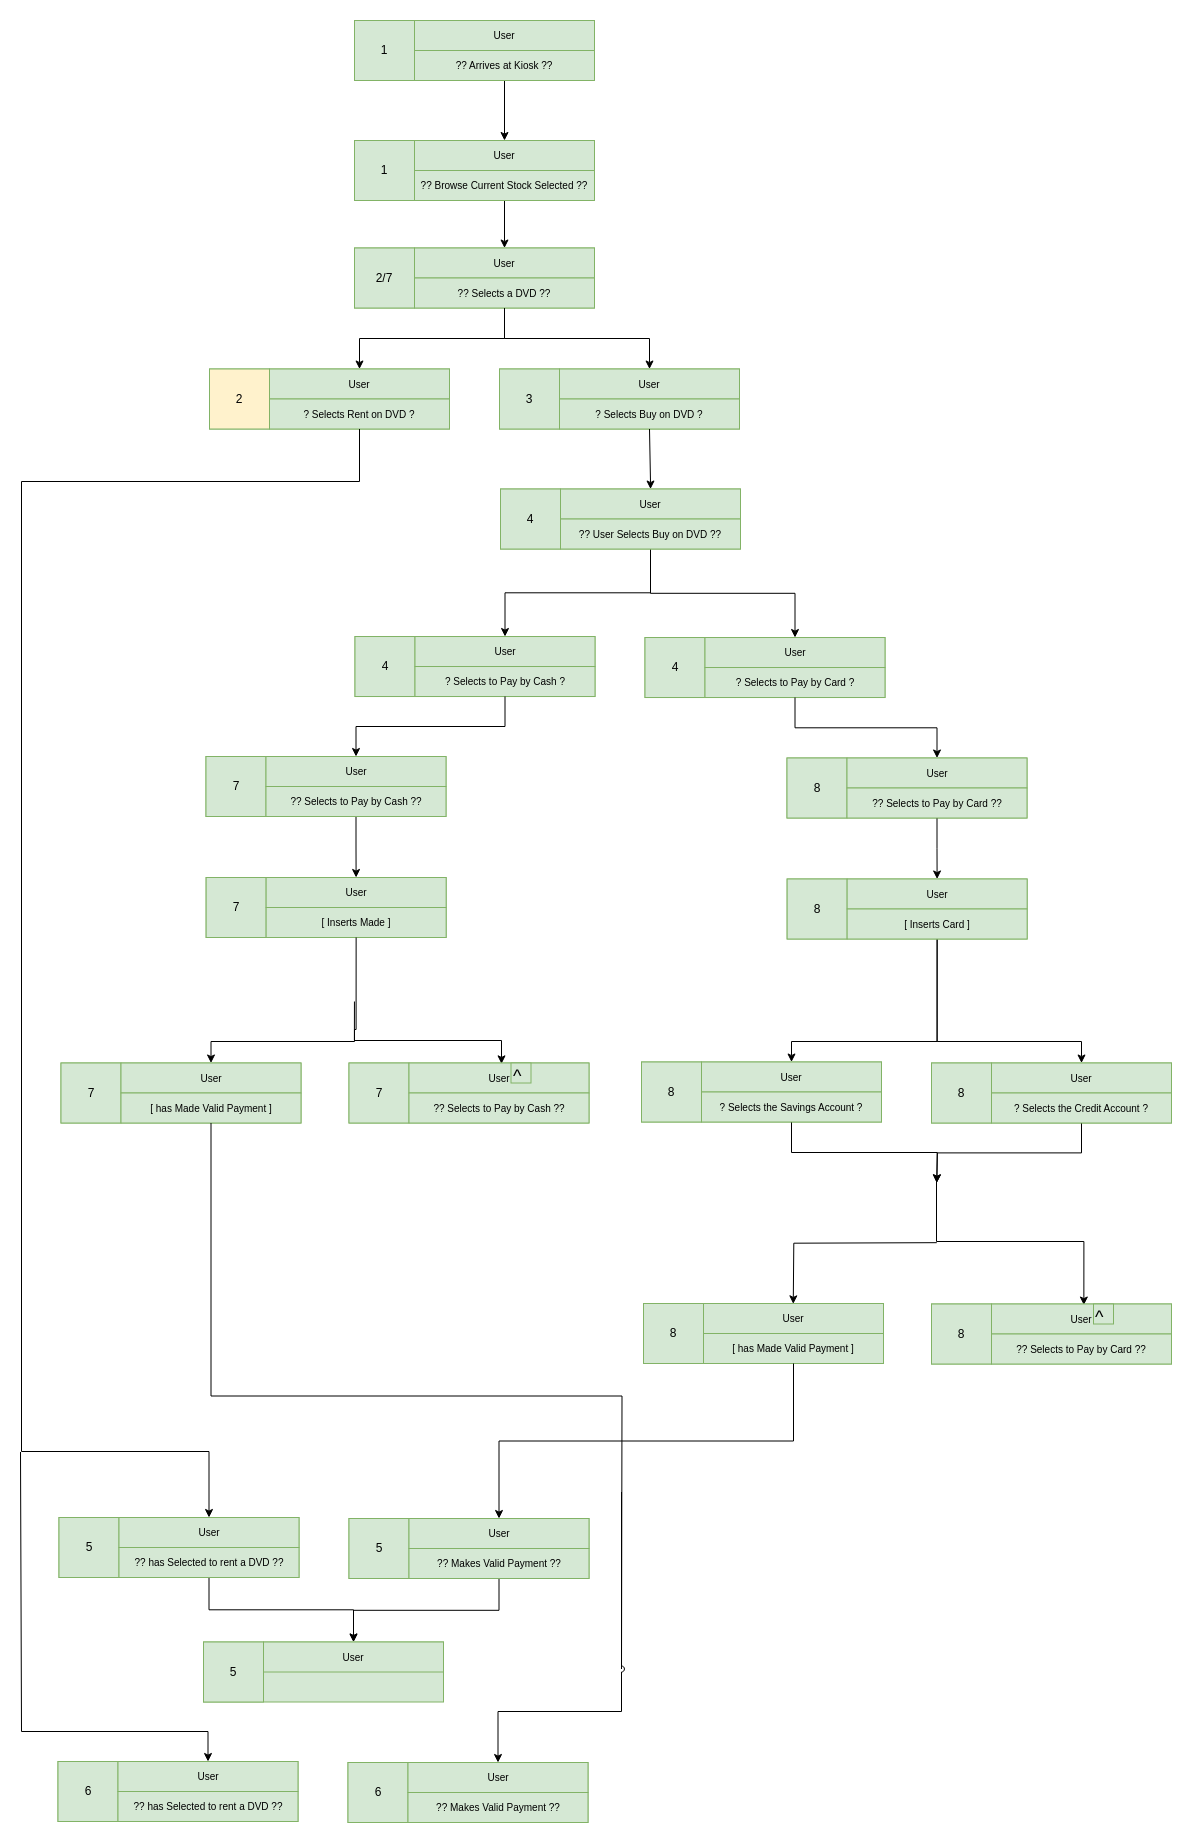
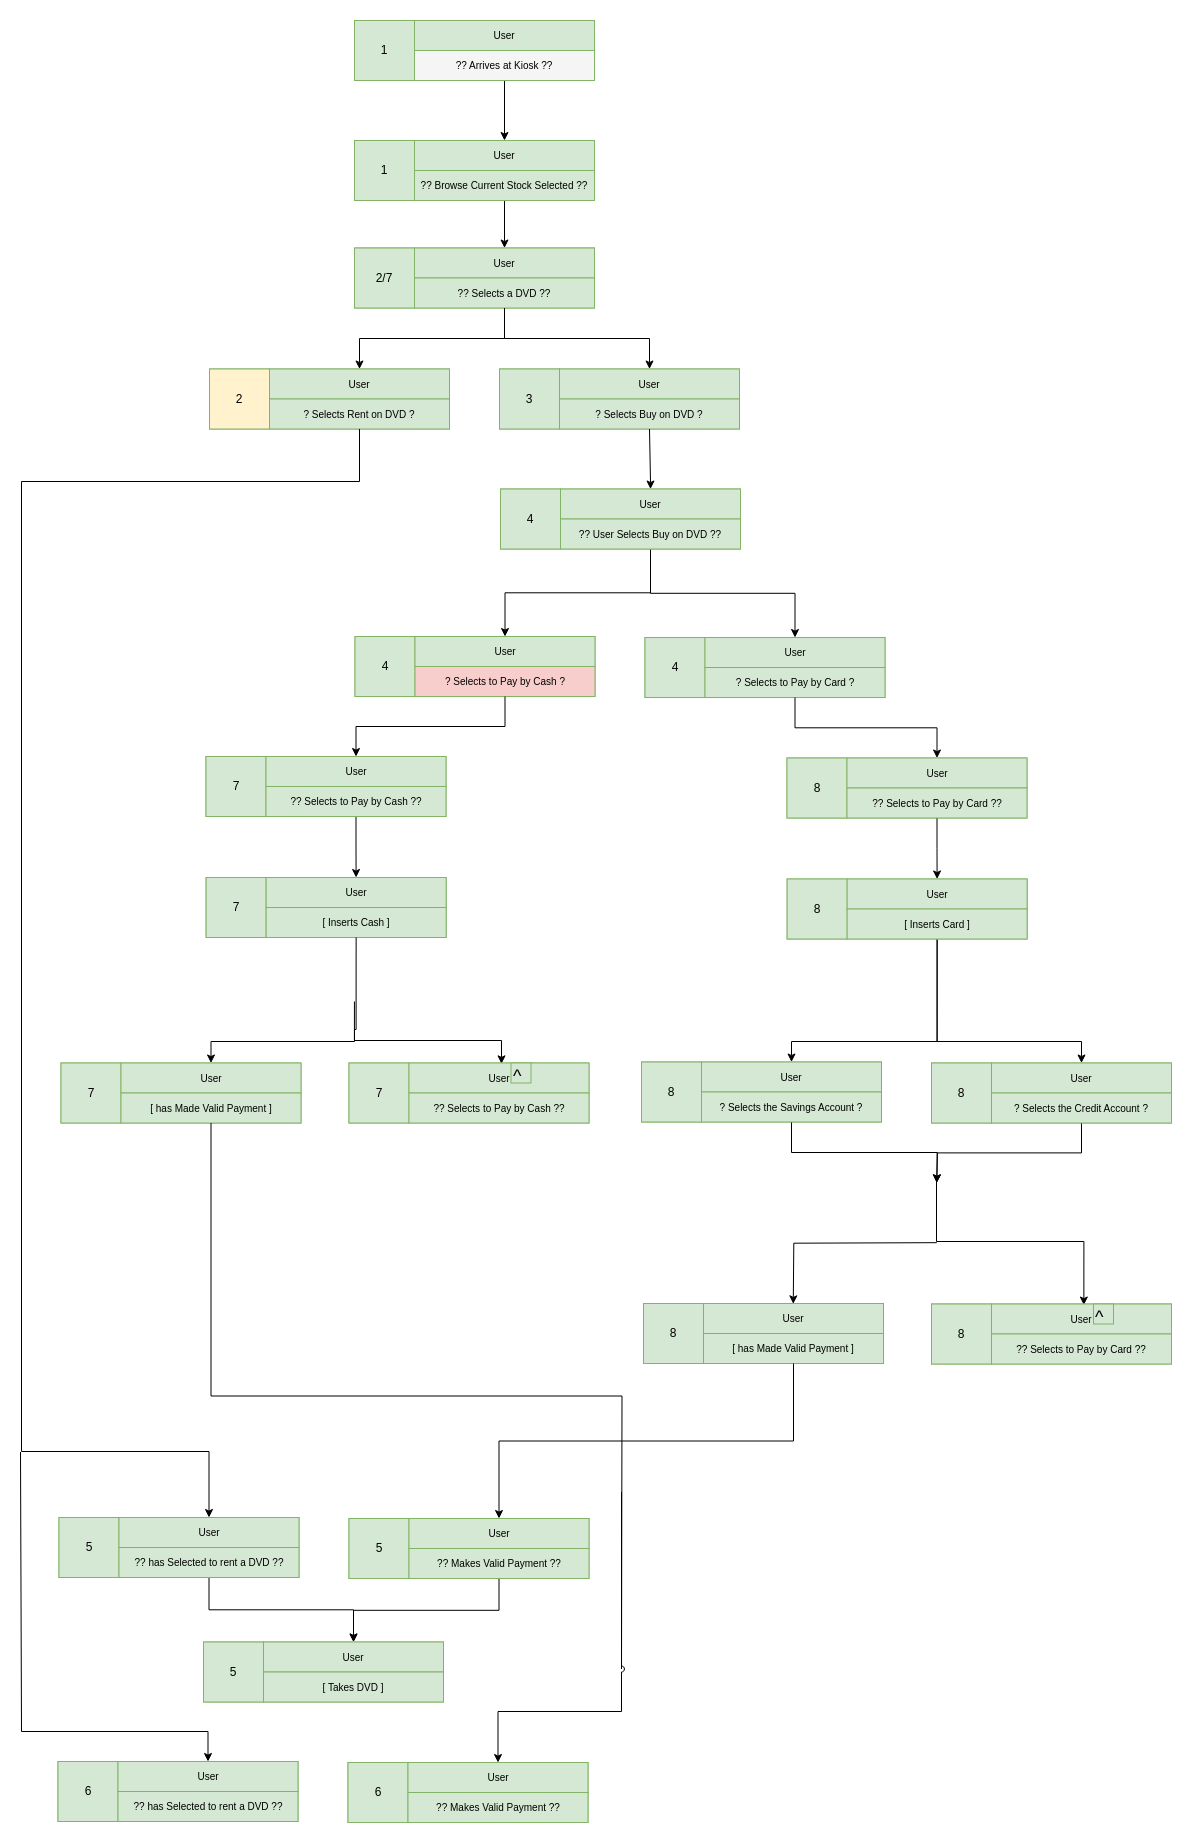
node "?? Arrives at Kiosk ??": fillcolor #d5e8d4 -> #f5f5f5
node "? Selects to Pay by Cash ?": fillcolor #d5e8d4 -> #f8cecc
node "[ Inserts Made ]": label "[ Inserts Made ]" -> "[ Inserts Cash ]"
node "[ Takes DVD ]": added
